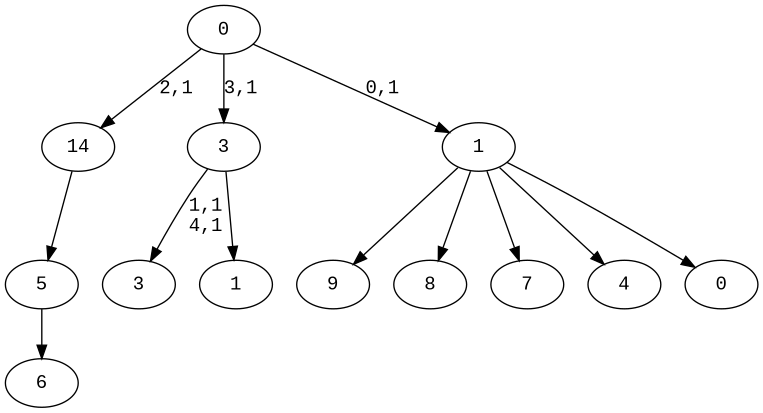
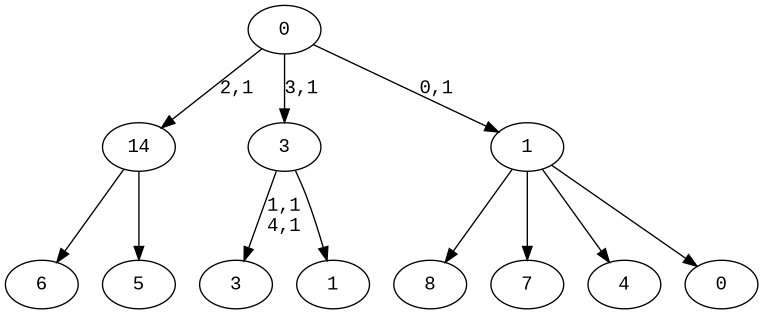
node "9": removed
edge "5" -> "6": now "14" -> "6"
